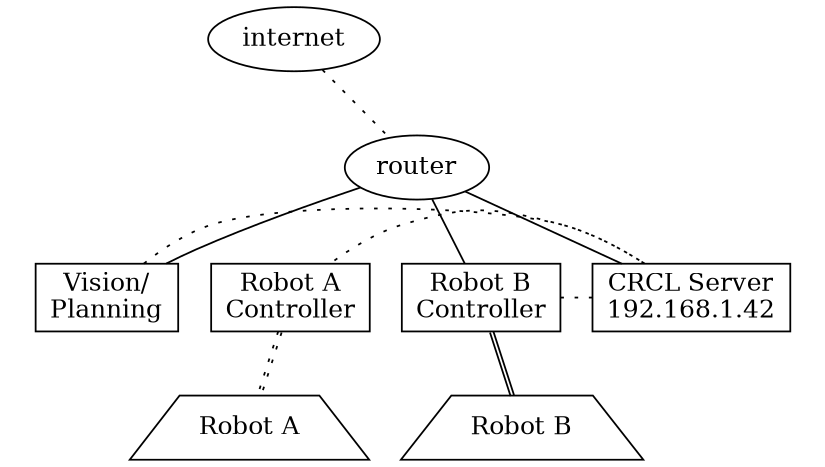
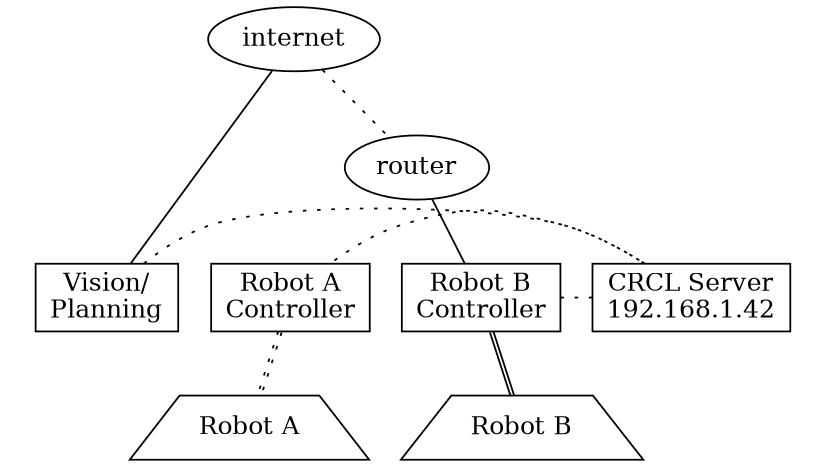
edge "router" -- "Vision/ Planning": now "internet" -- "Vision/ Planning"
edge "router" -- "CRCL Server 192.168.1.42": removed
